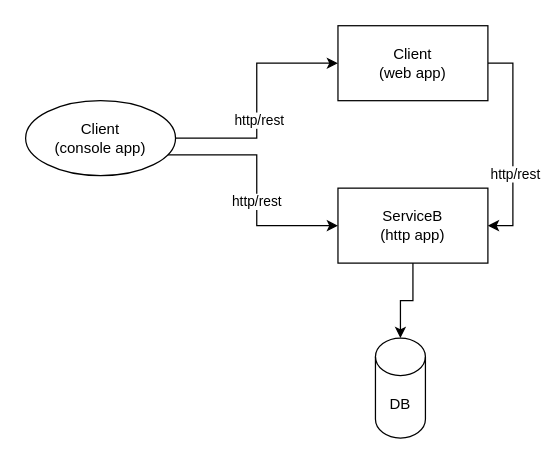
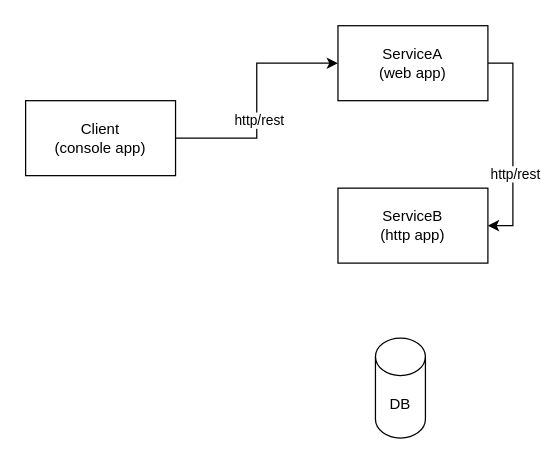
node "Client (web app)": label "Client (web app)" -> "ServiceA (web app)"
node "Client (console app)": shape ellipse -> rectangle
edge "Client (console app)" -> "ServiceB (http app)": removed, label "http/rest"
edge "ServiceB (http app)" -> "DB": removed
